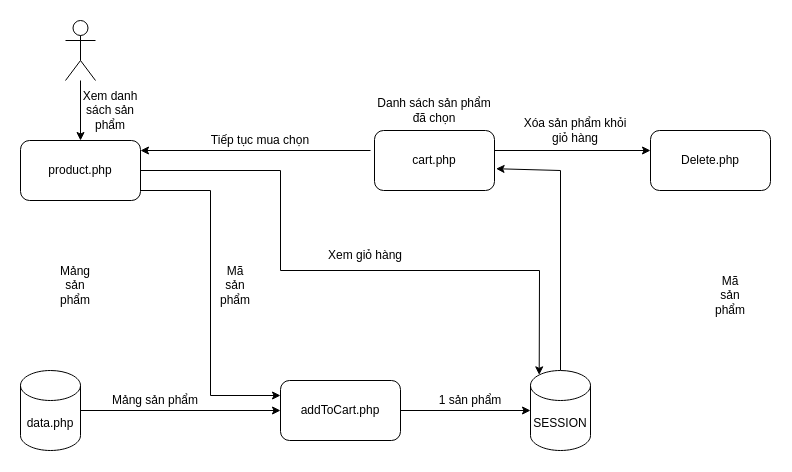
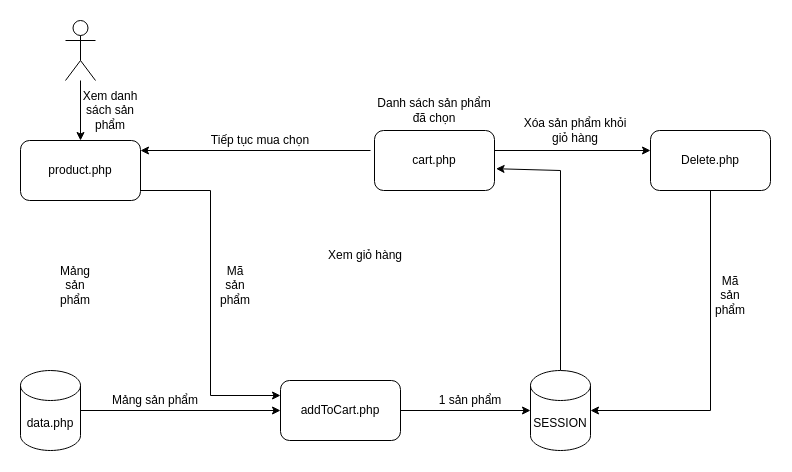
edge "product.php" -> "SESSION": removed
edge "Delete.php" -> "SESSION": added
